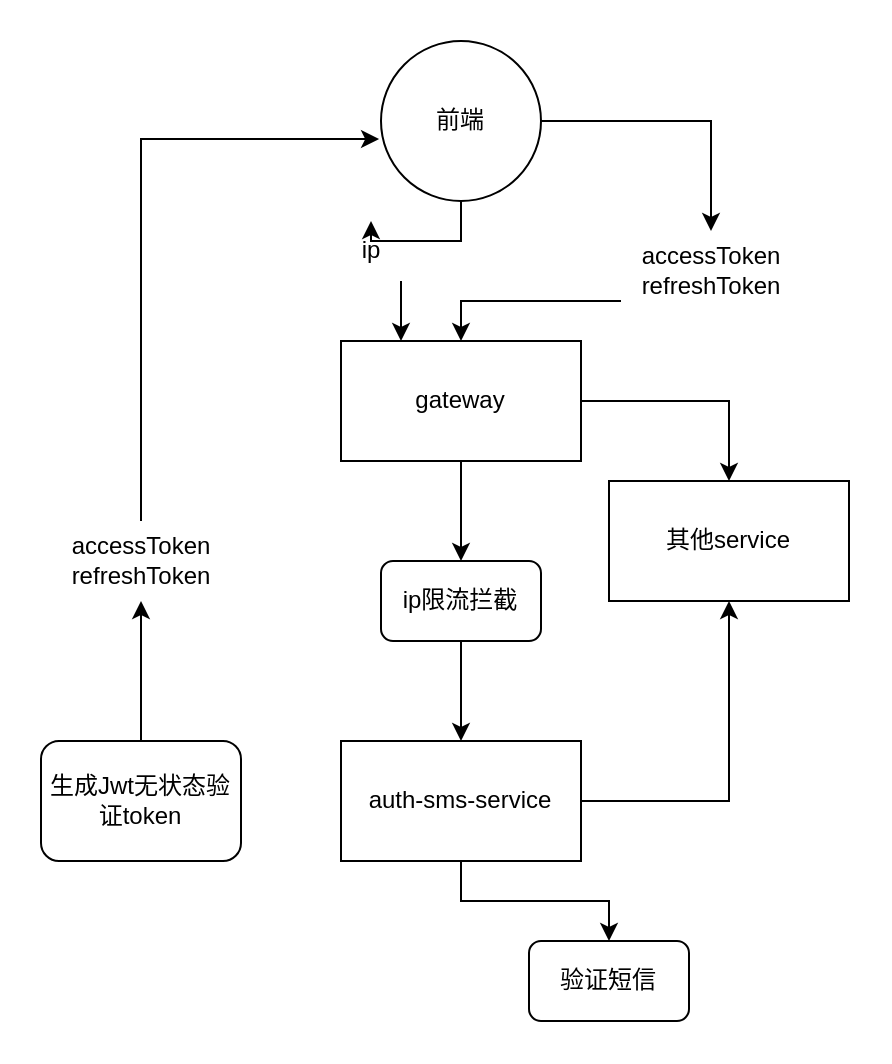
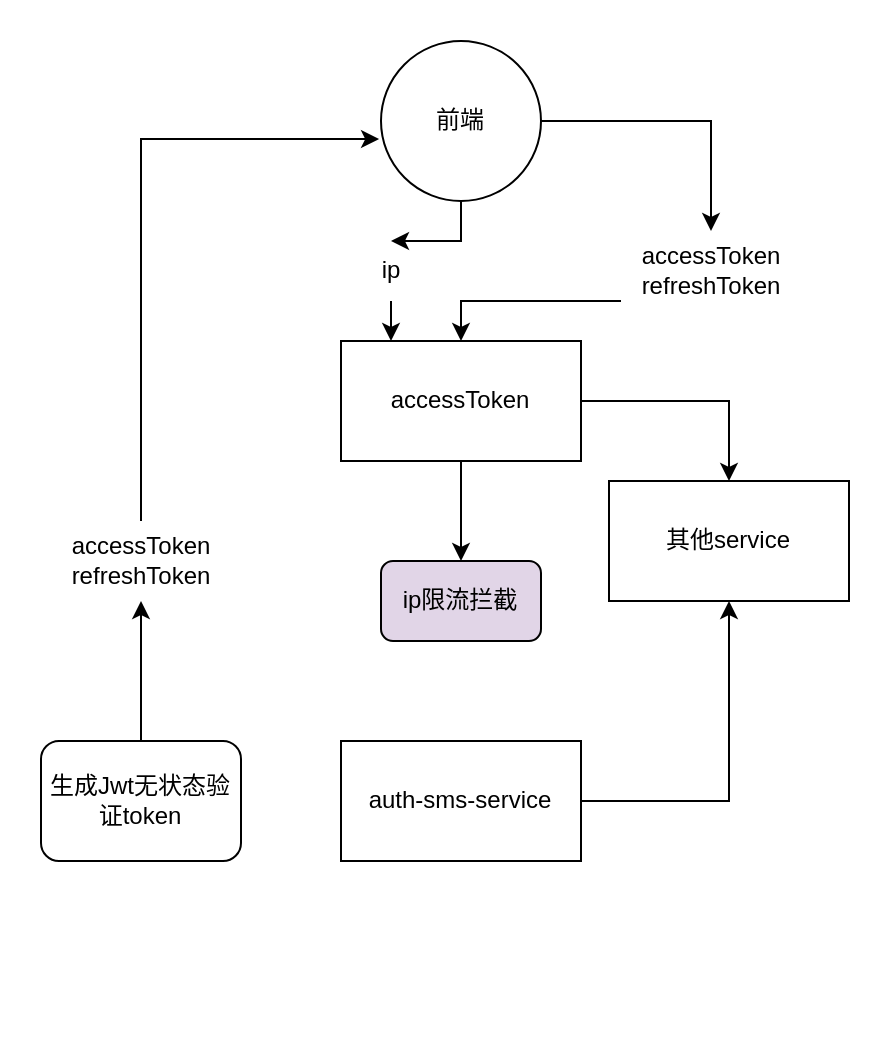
node "ip": moved (371, 251) -> (391, 271)
node "gateway": label "gateway" -> "accessToken"
node "ip限流拦截": fillcolor #ffffff -> #e1d5e7
edge "ip限流拦截" -> "auth-sms-service": removed
edge "auth-sms-service" -> "验证短信": removed
node "验证短信": removed
